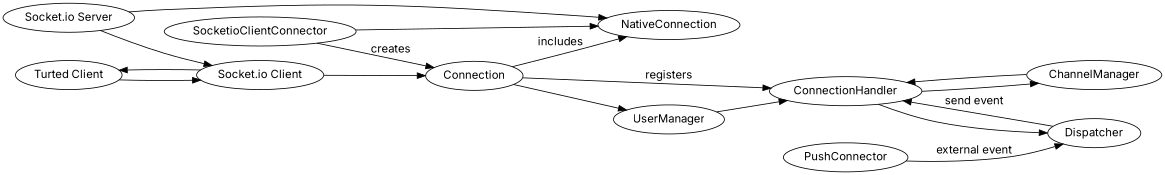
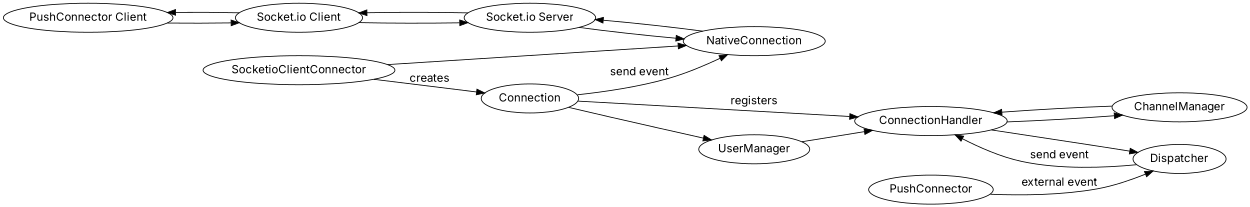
edge "NativeConnection" -> "Socket.io Server": added
edge "Connection" -> "NativeConnection": label "includes" -> "send event"
node "Turted Client": label "Turted Client" -> "PushConnector Client"
edge "Socket.io Client" -> "Connection": now "Socket.io Client" -> "Socket.io Server"
